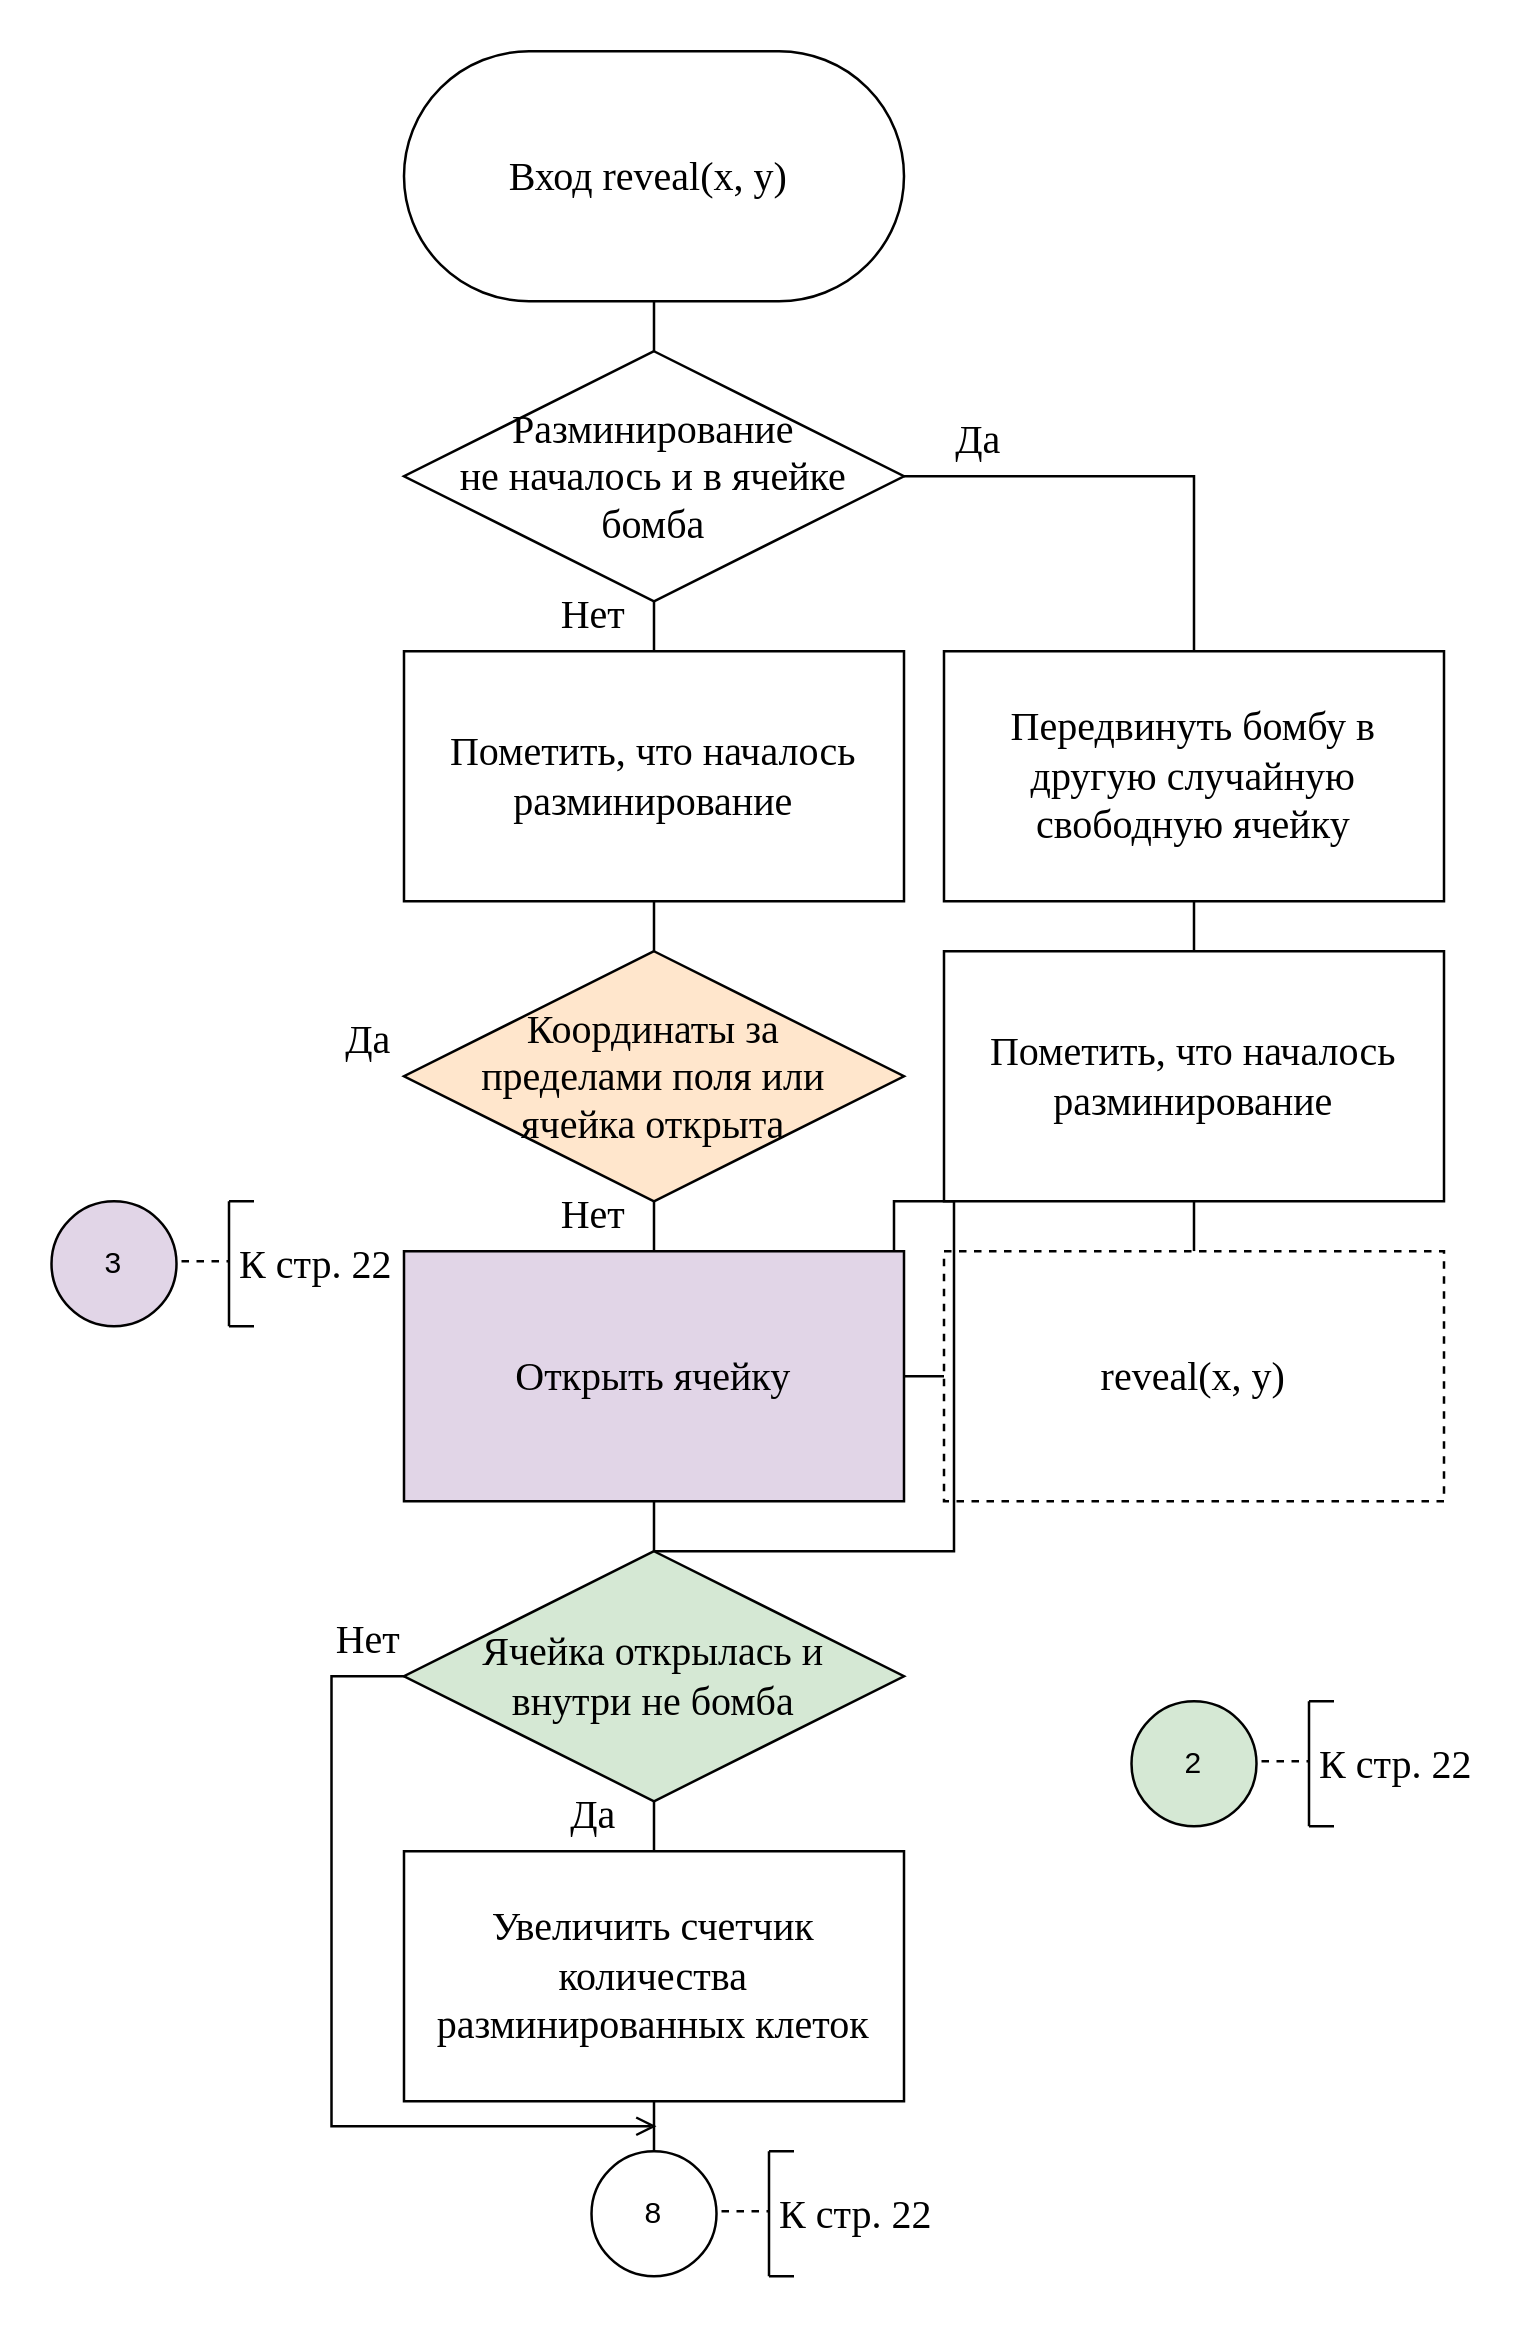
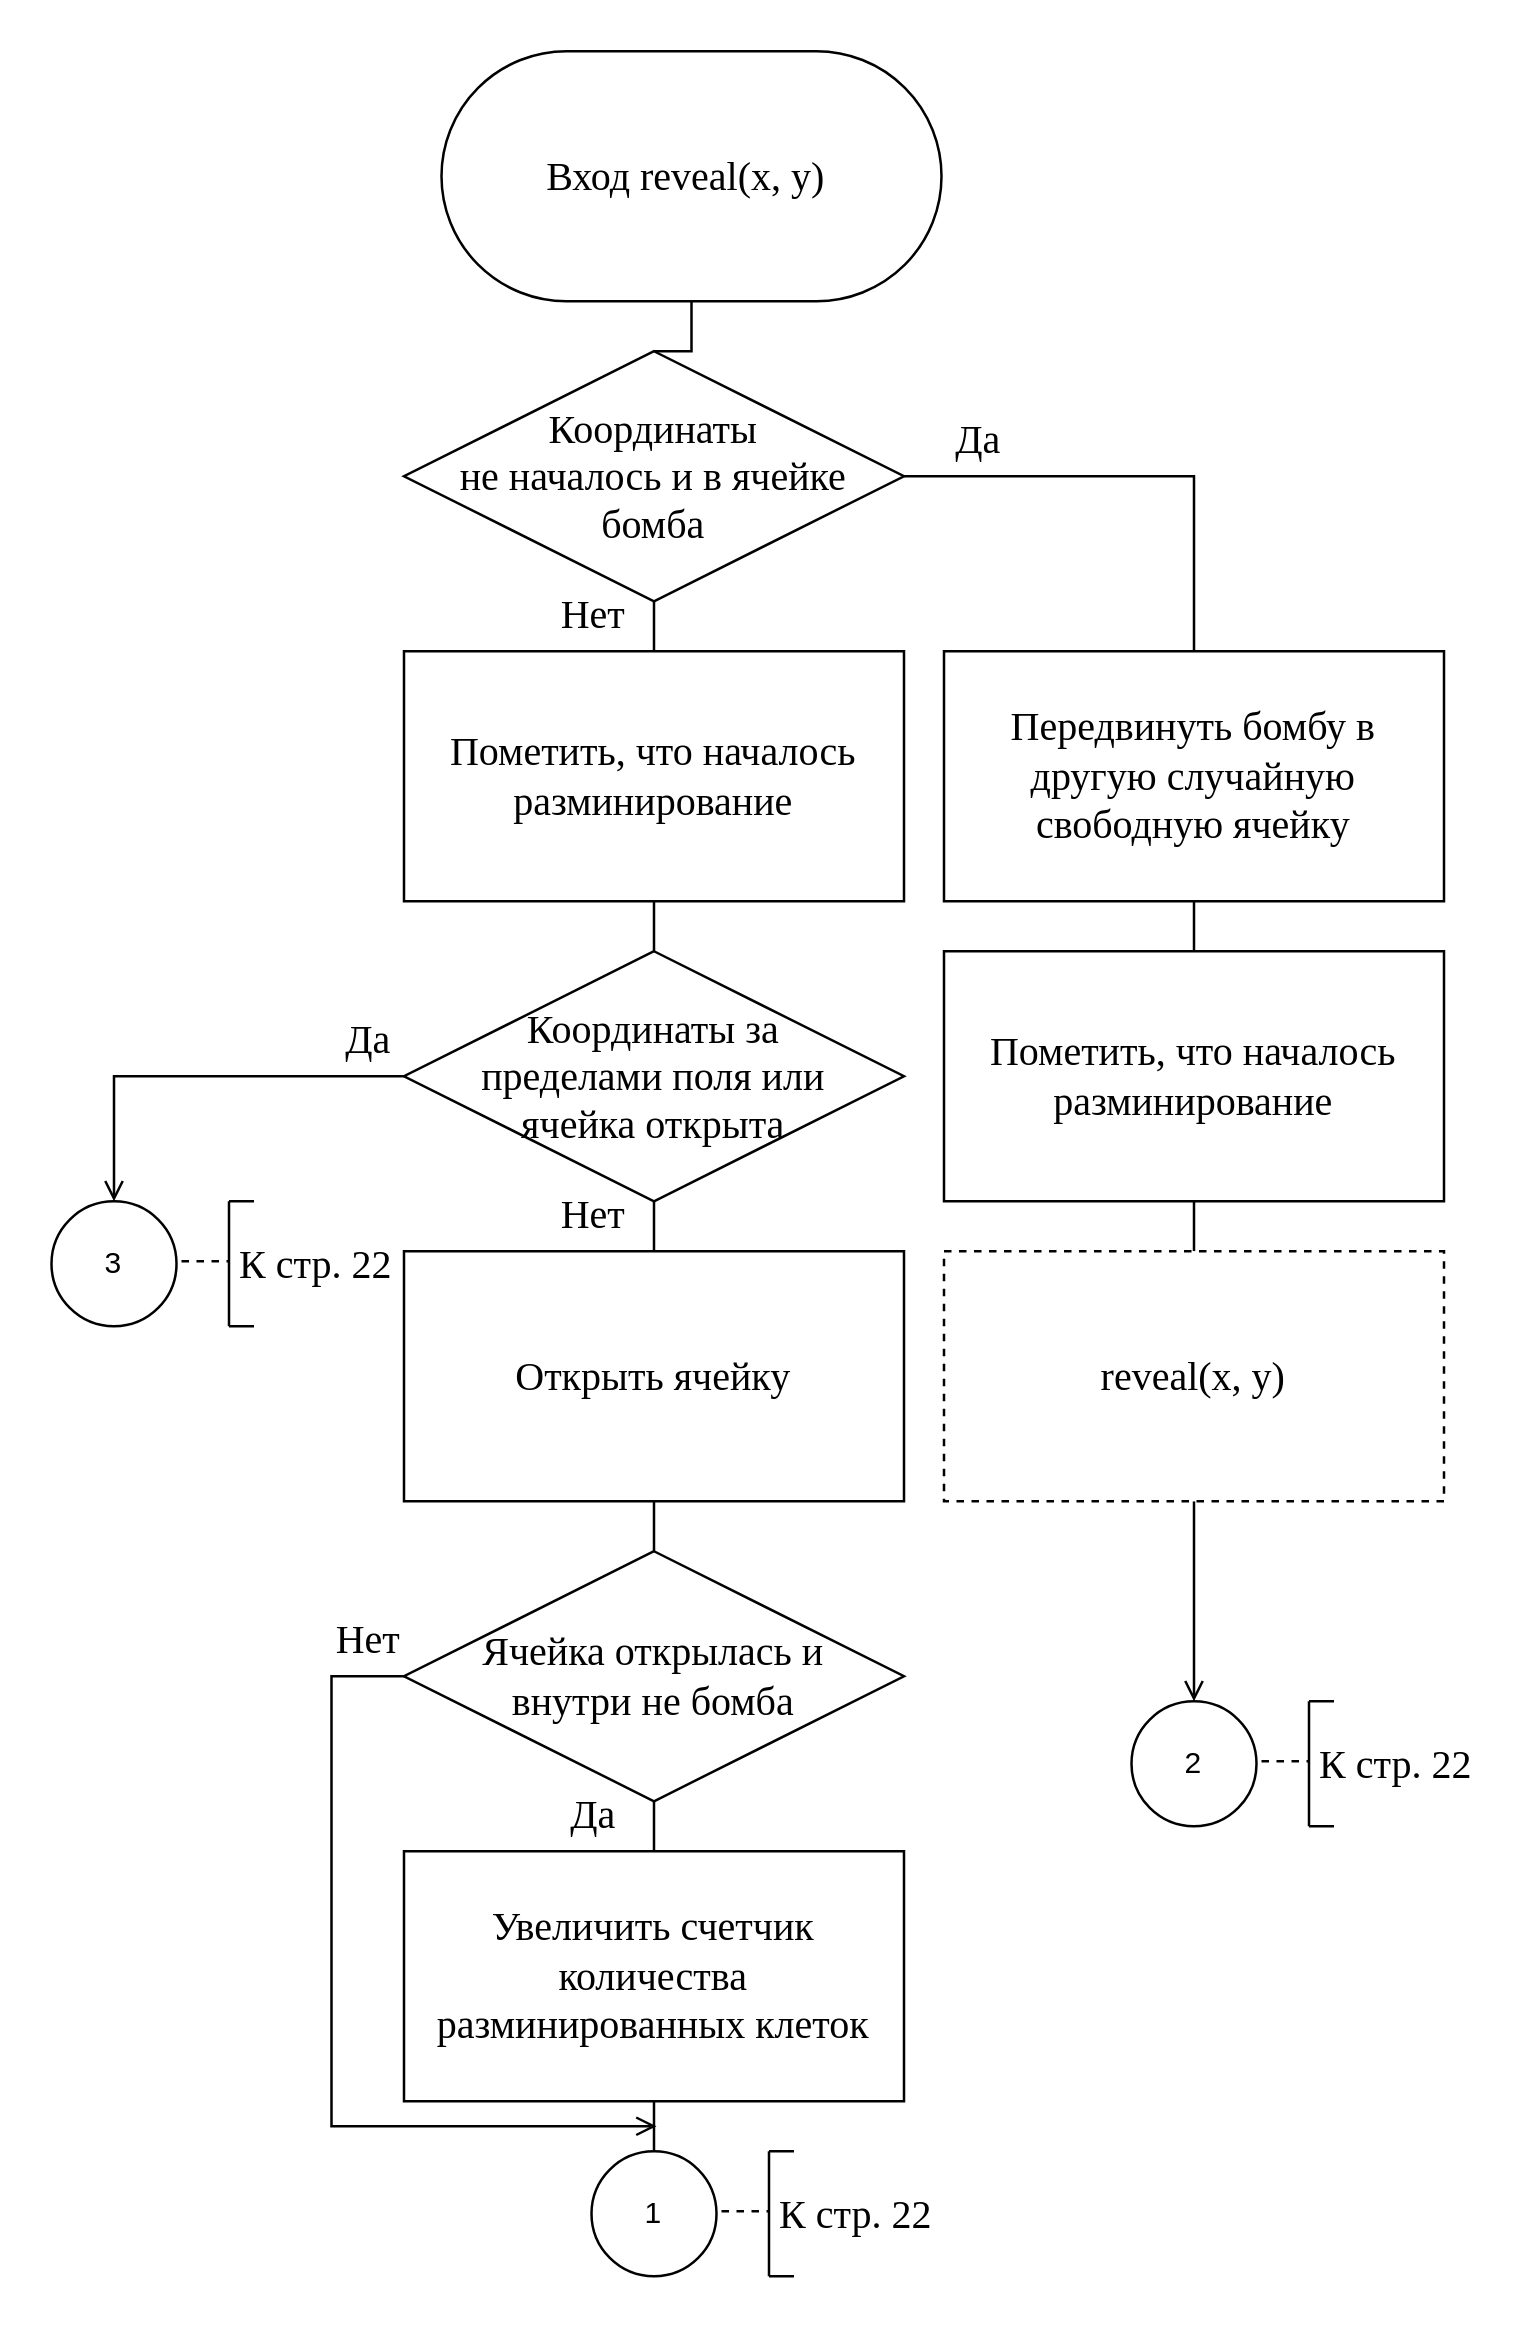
node "Вход reveal(x, y)": moved (654, 176) -> (691, 176)
node "Разминирование не началось и в ячейке бомба": label "Разминирование не началось и в ячейке бомба" -> "Координаты не началось и в ячейке бомба"
edge "Координаты за пределами поля или ячейка открыта" -> "3": added
node "Координаты за пределами поля или ячейка открыта": fillcolor #ffe6cc -> #ffffff
node "3": fillcolor #e1d5e7 -> #ffffff
node "Открыть ячейку": fillcolor #e1d5e7 -> #ffffff
edge "Открыть ячейку" -- "reveal(x, y)": now "Открыть ячейку" -- "Ячейка открылась и внутри не бомба"
edge "reveal(x, y)" -> "2": added
node "Ячейка открылась и внутри не бомба": fillcolor #d5e8d4 -> #ffffff
node "2": fillcolor #d5e8d4 -> #ffffff
node "8": label "8" -> "1"
